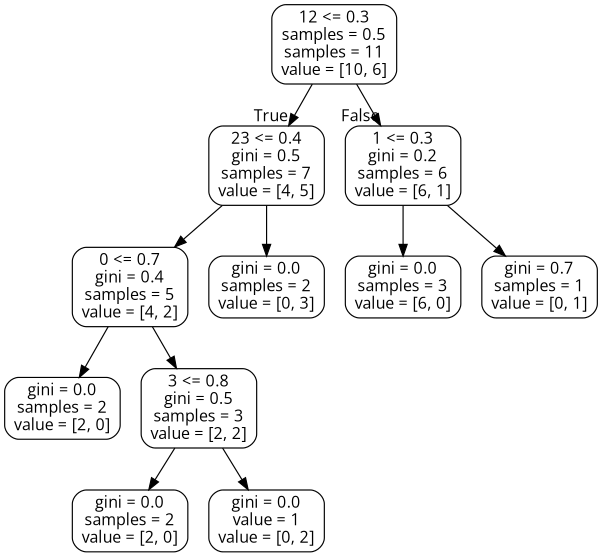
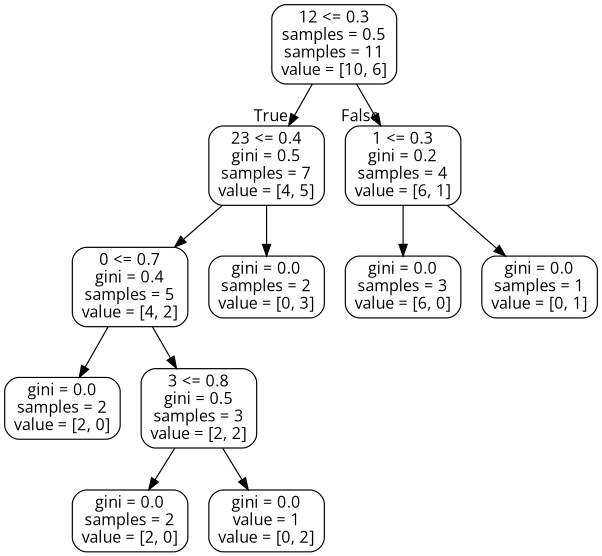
node "1 <= 0.3 gini = 0.2 samples = 6 value = [6, 1]": label "1 <= 0.3 gini = 0.2 samples = 6 value = [6, 1]" -> "1 <= 0.3 gini = 0.2 samples = 4 value = [6, 1]"
node "gini = 0.7 samples = 1 value = [0, 1]": label "gini = 0.7 samples = 1 value = [0, 1]" -> "gini = 0.0 samples = 1 value = [0, 1]"
